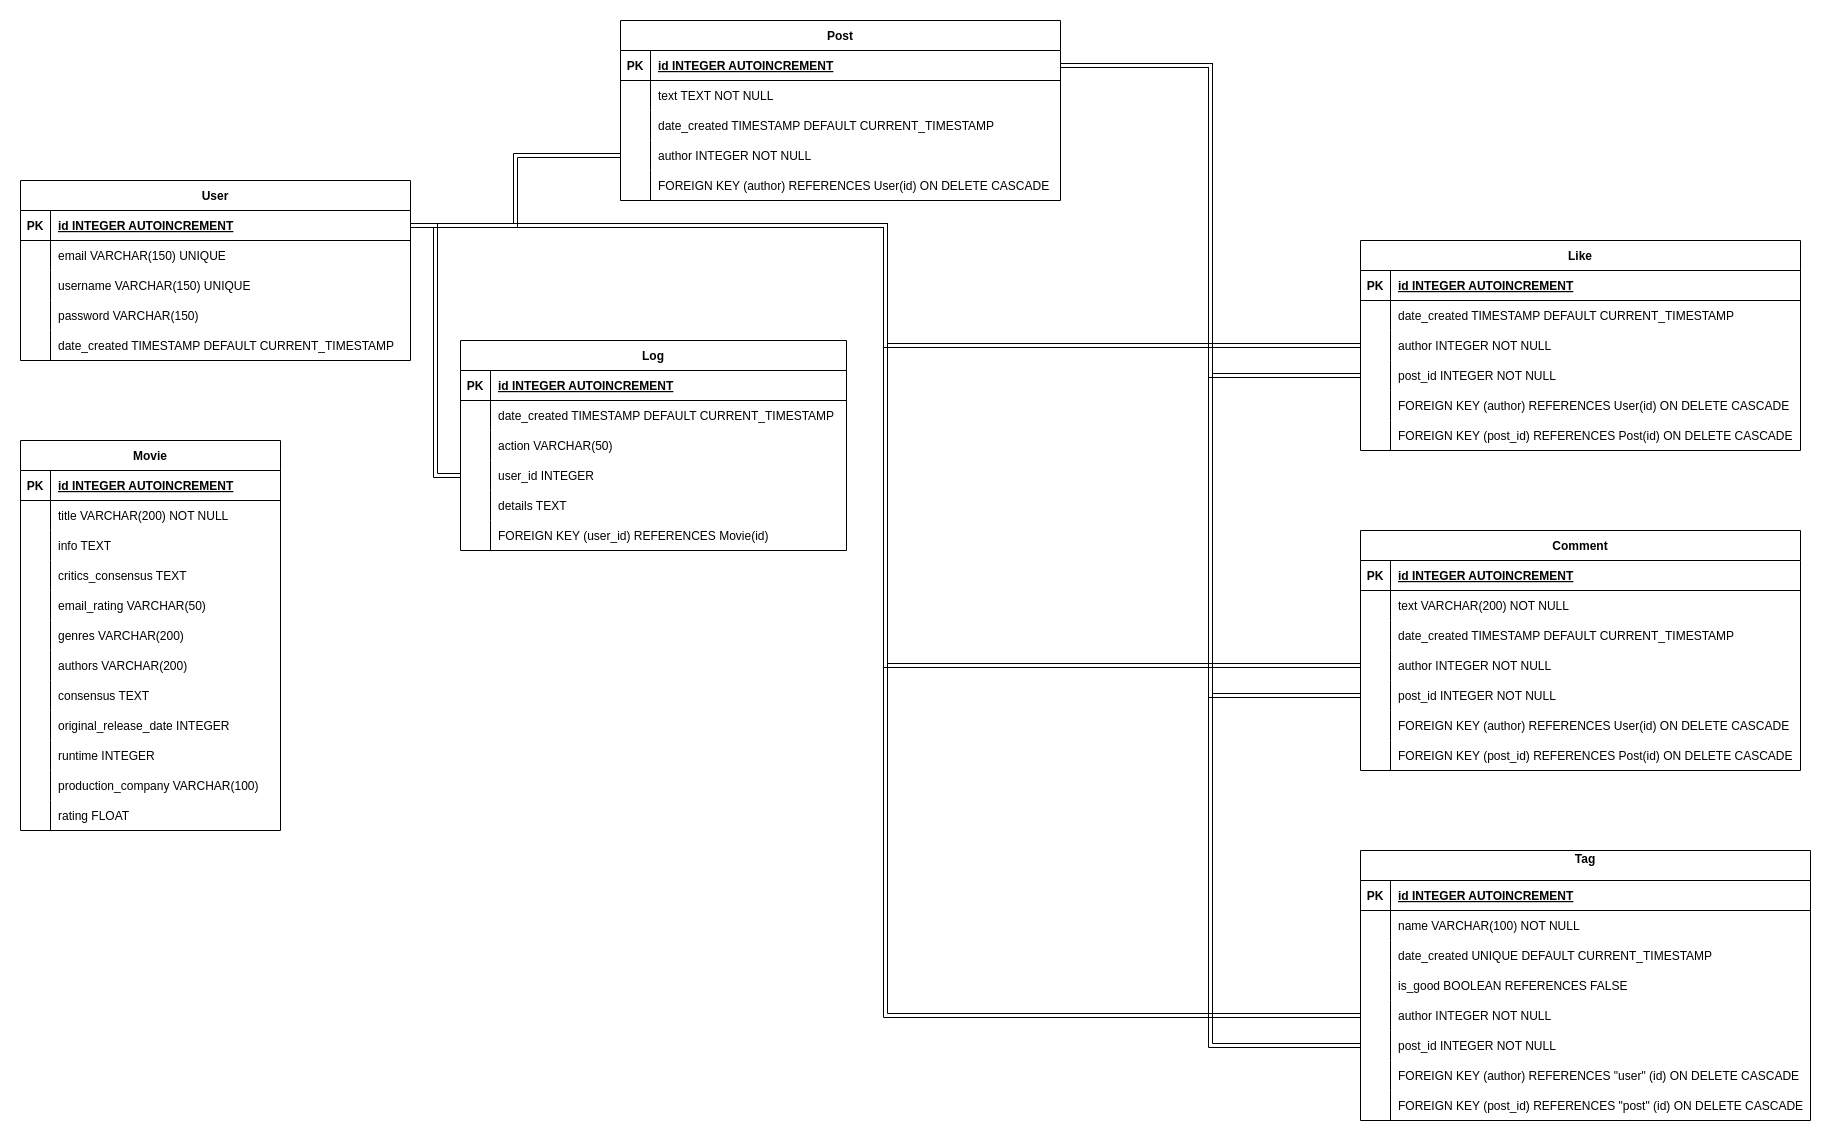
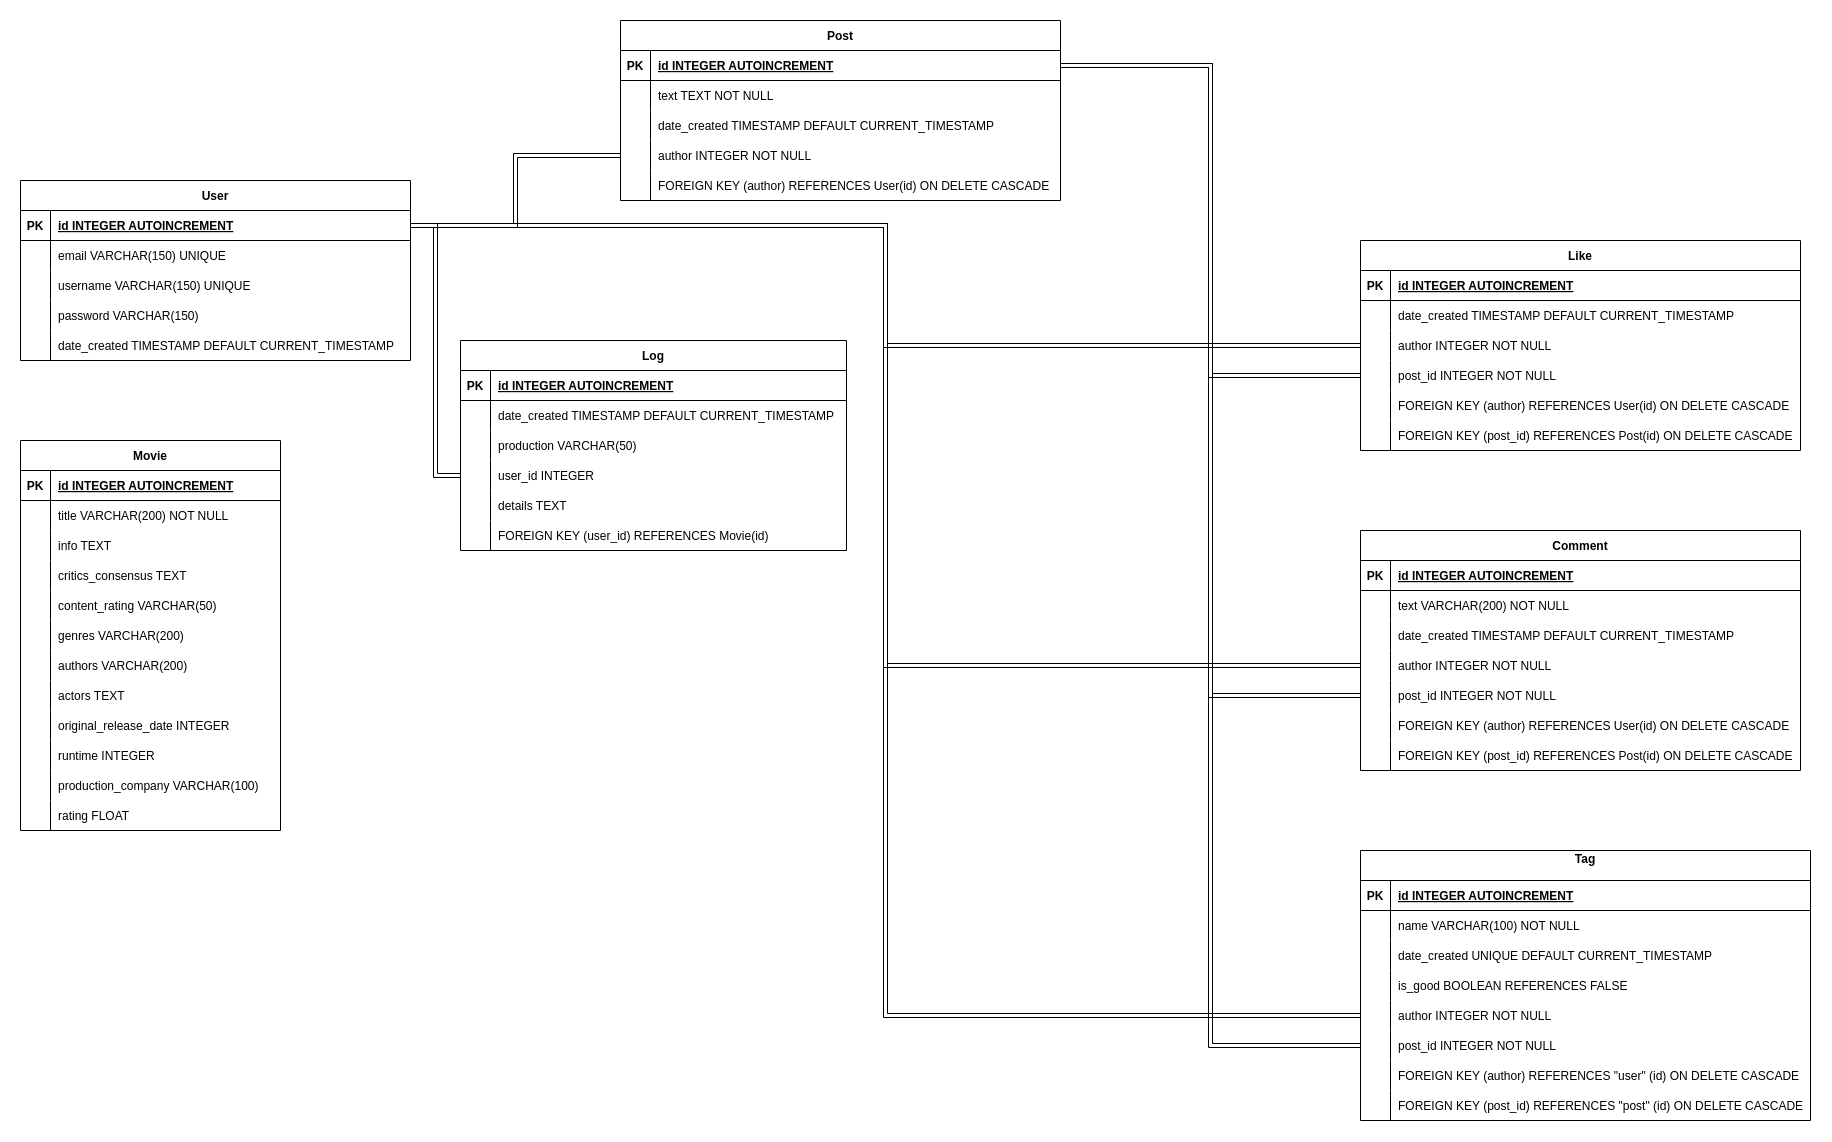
node "action VARCHAR(50)": label "action VARCHAR(50)" -> "production VARCHAR(50)"
node "email_rating VARCHAR(50)": label "email_rating VARCHAR(50)" -> "content_rating VARCHAR(50)"
node "consensus TEXT": label "consensus TEXT" -> "actors TEXT"
